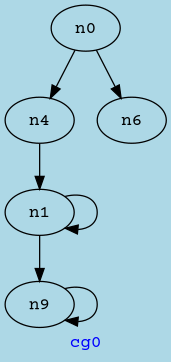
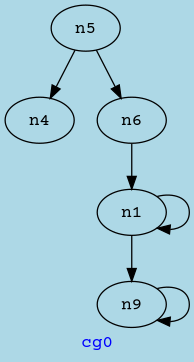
node "n0": label "n0" -> "n5"
edge "n4" -> "n1": now "n6" -> "n1"
